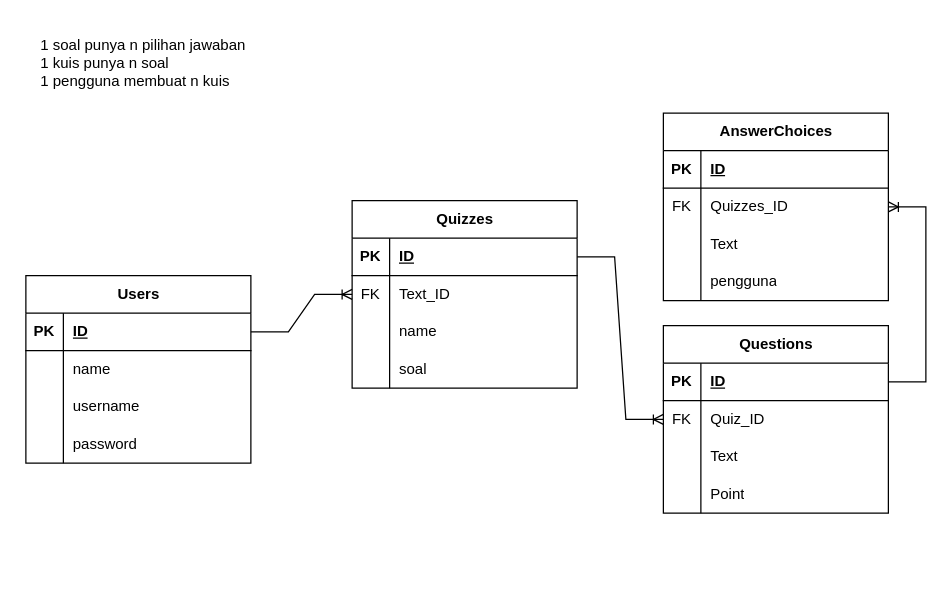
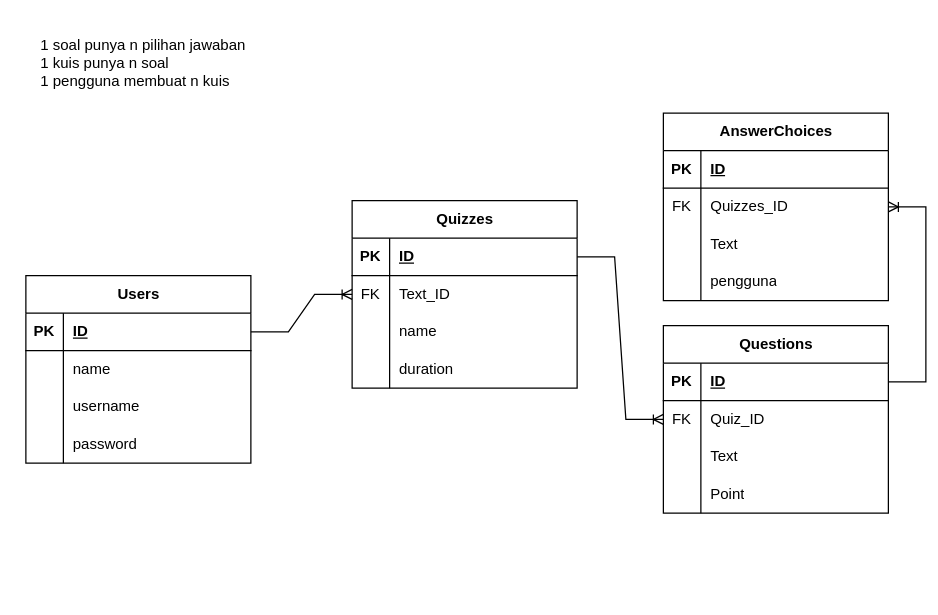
node "soal": label "soal" -> "duration"
